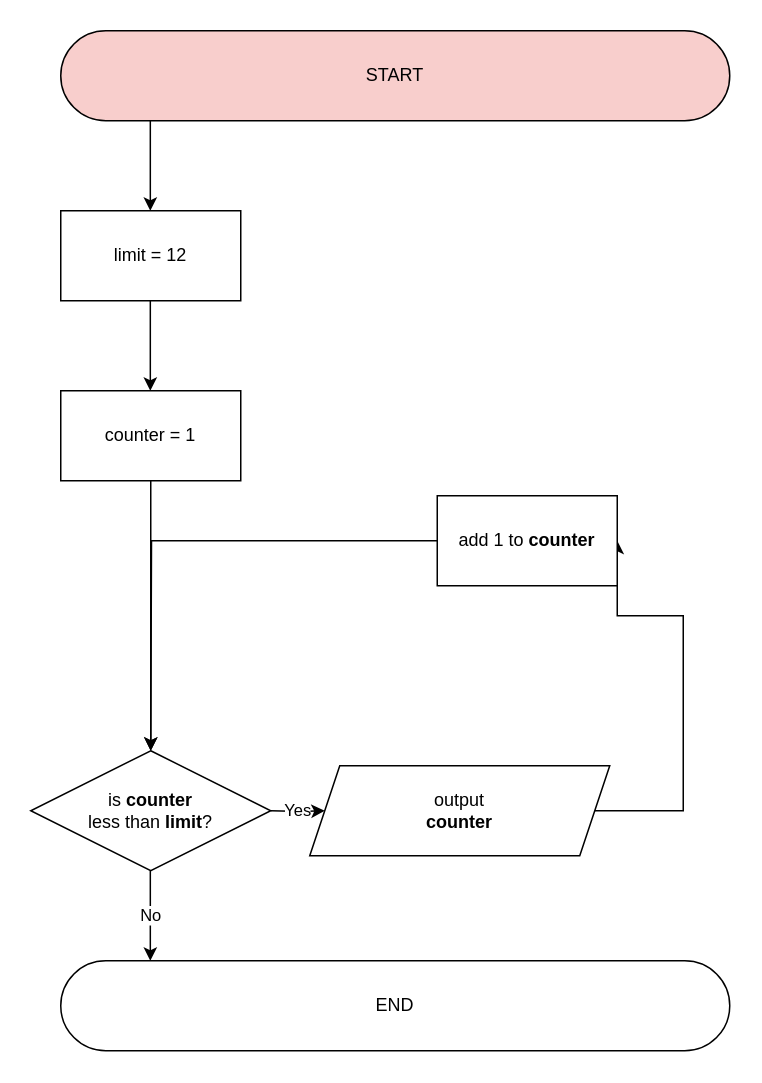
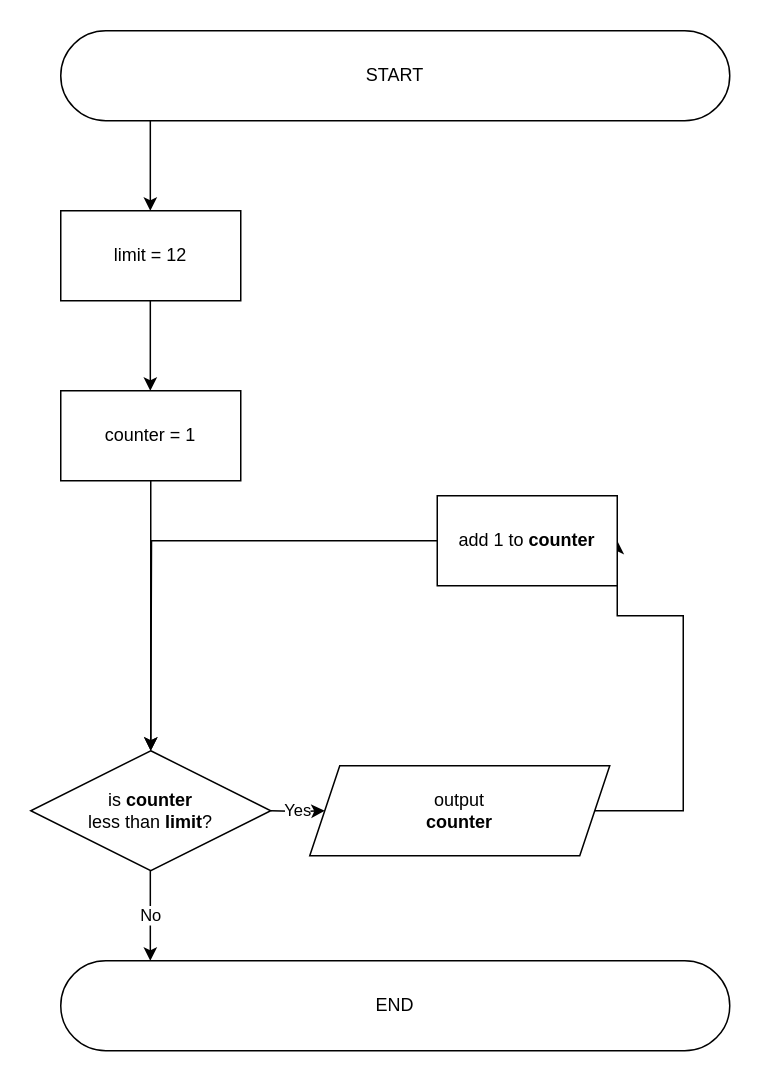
node "START": fillcolor #f8cecc -> #ffffff
